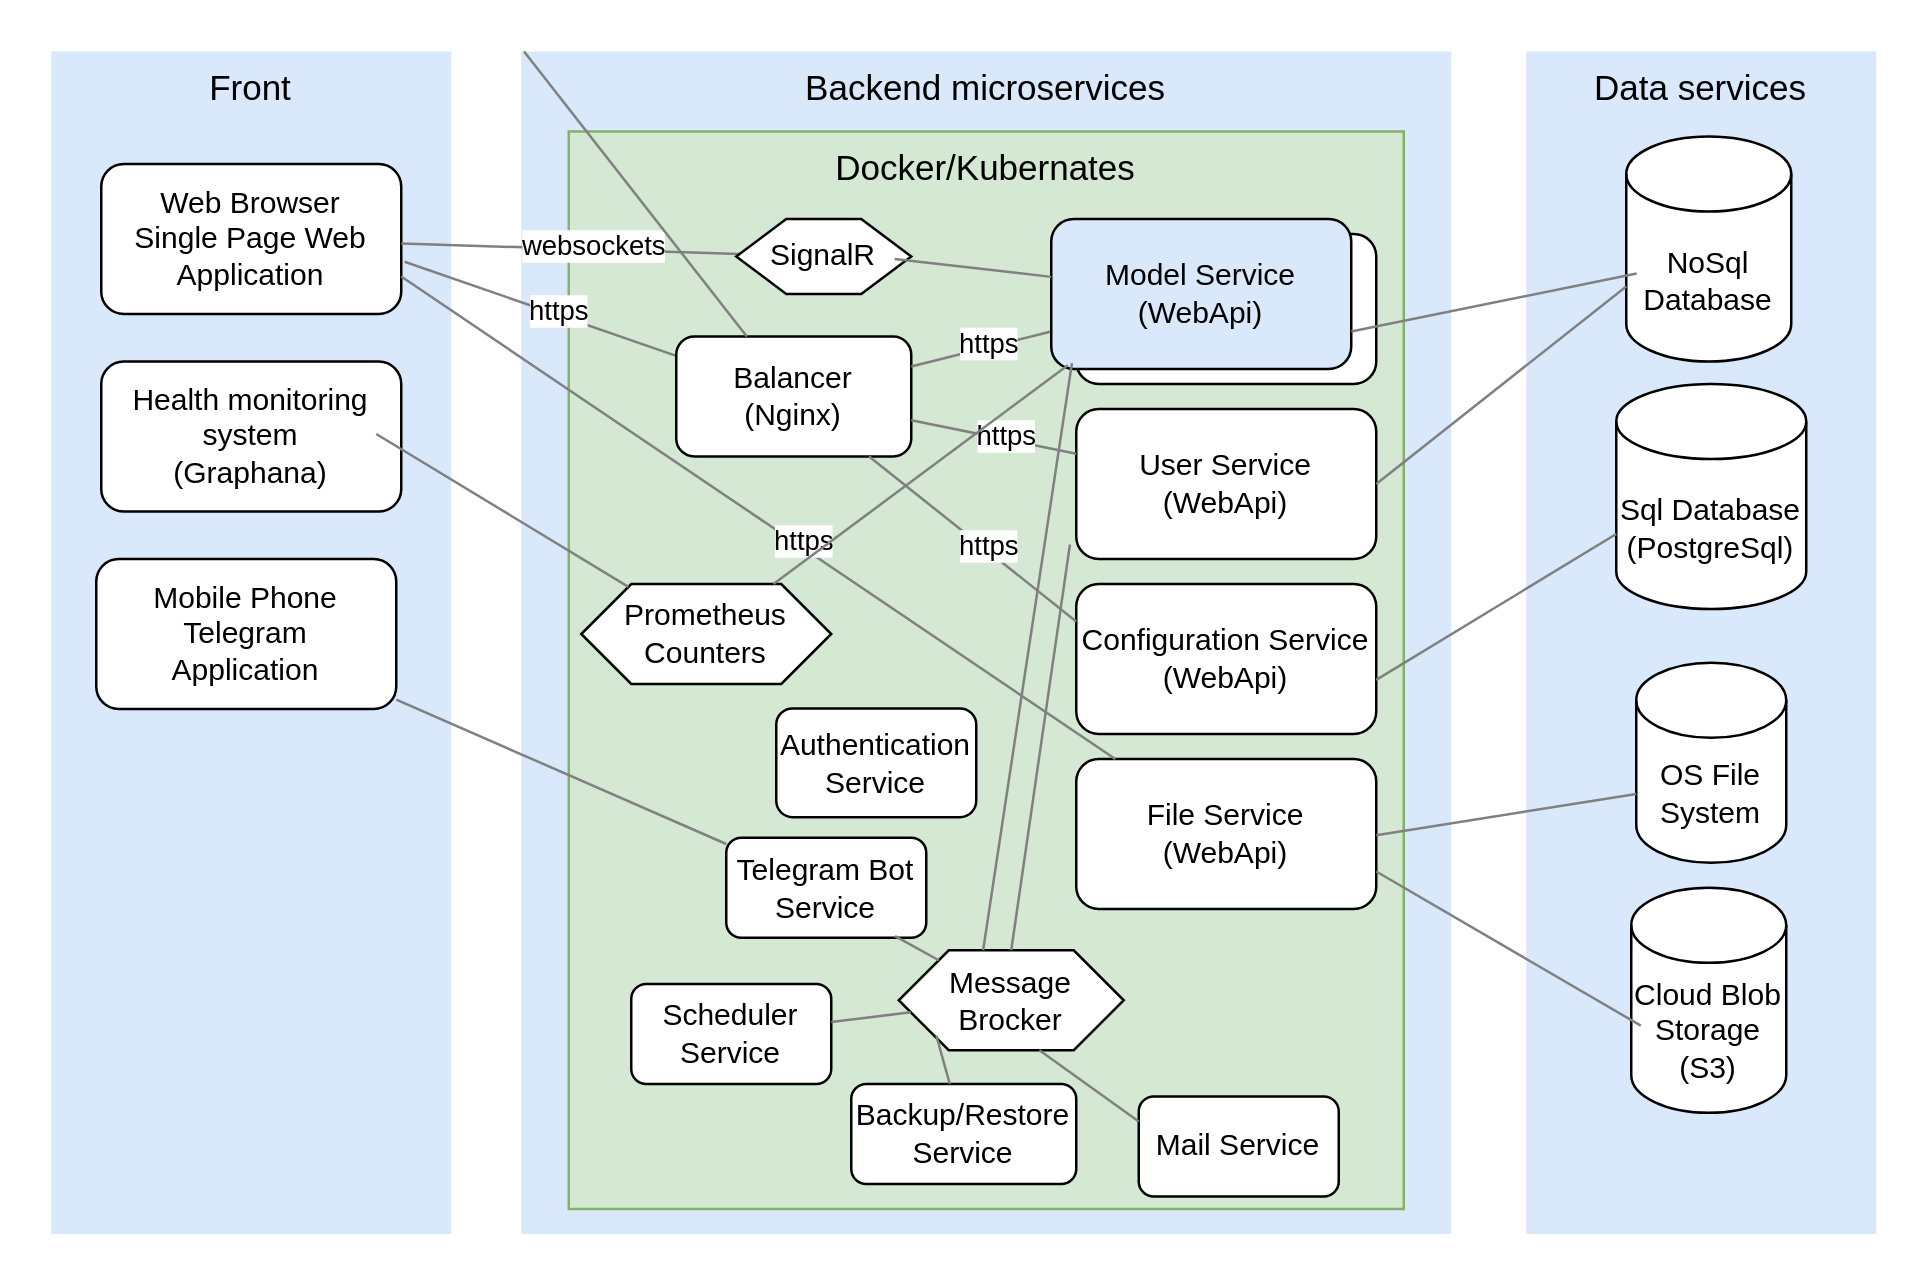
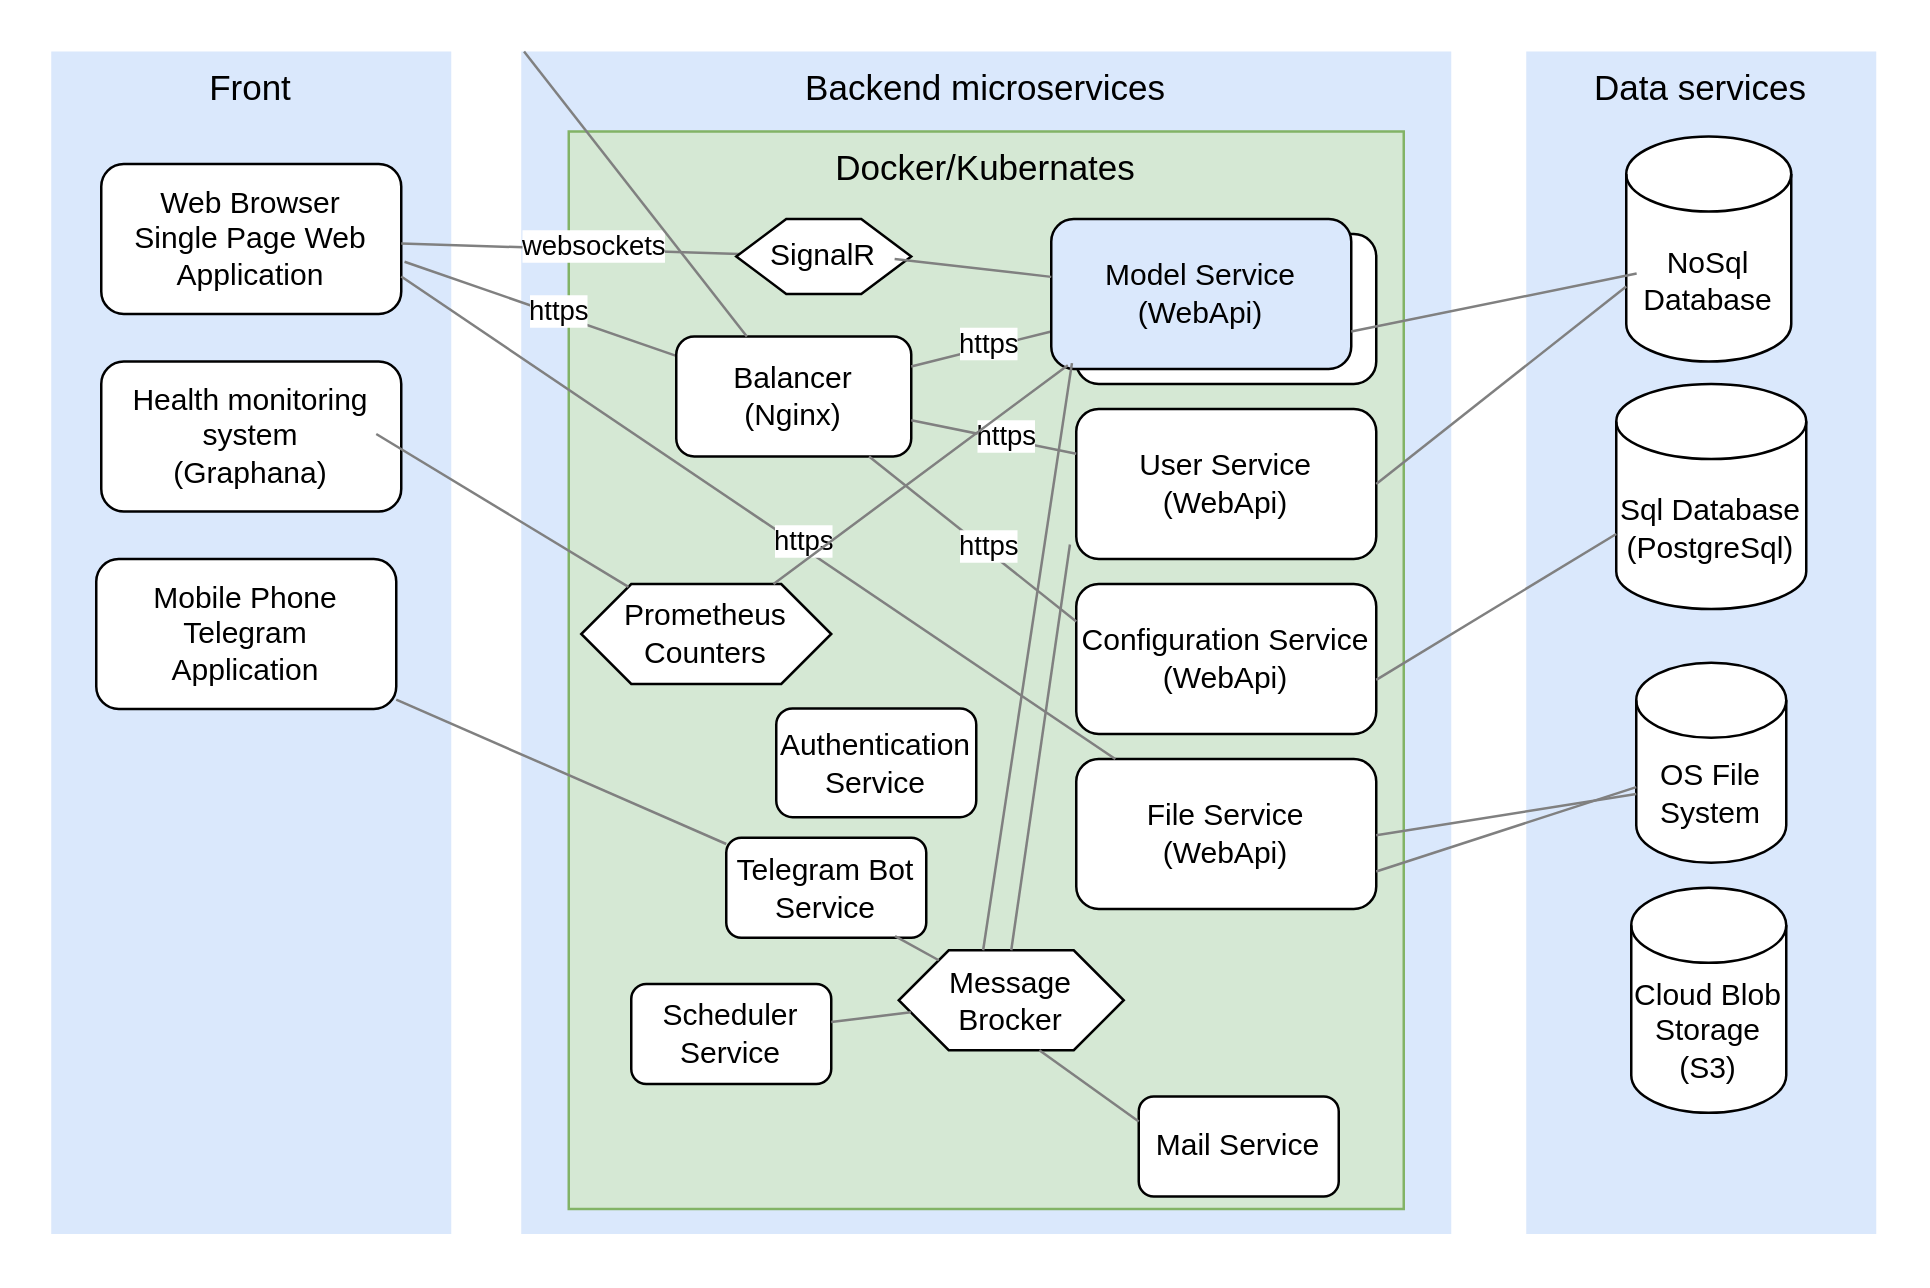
edge "File Service (WebApi)" -- "Cloud Blob Storage (S3)": now "File Service (WebApi)" -- "OS File System"
edge "Message Brocker" -- "Backup/Restore Service": removed
node "Backup/Restore Service": removed
